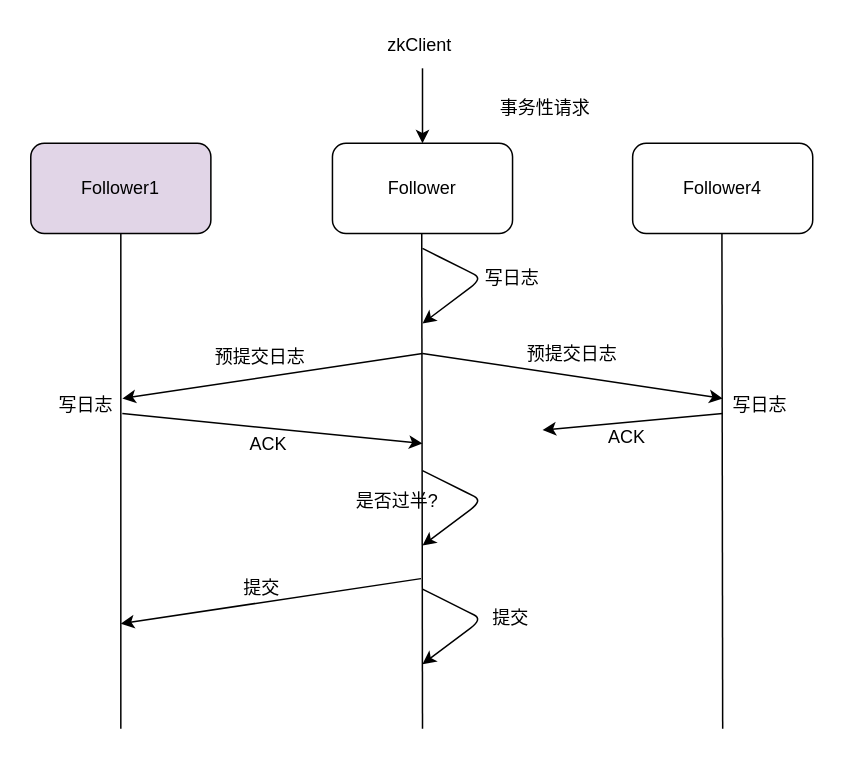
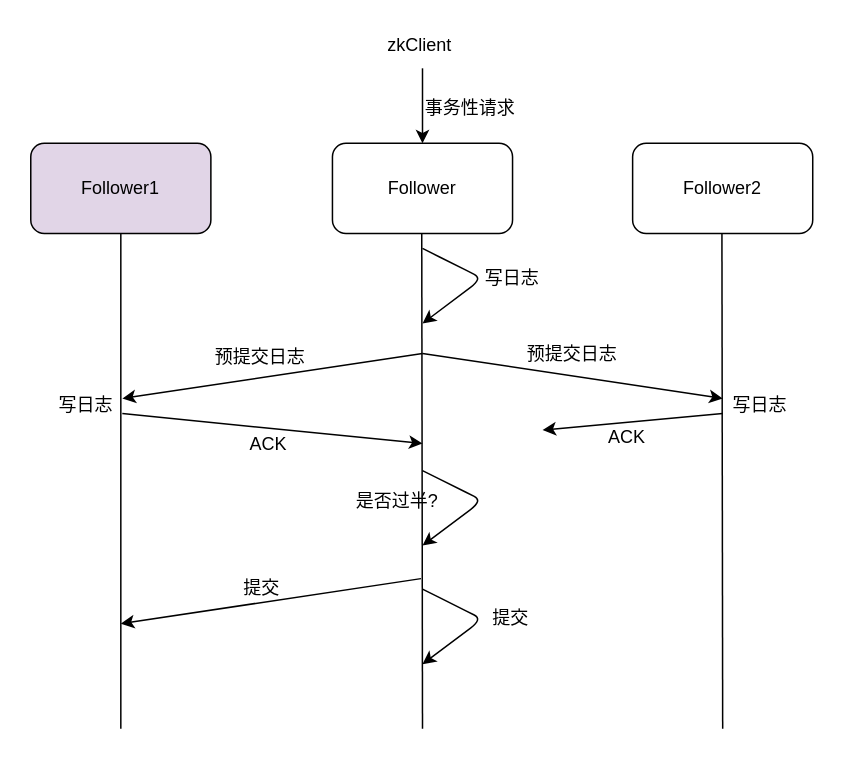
node "事务性请求": moved (557, 108) -> (482, 108)
node "Follower4": label "Follower4" -> "Follower2"
